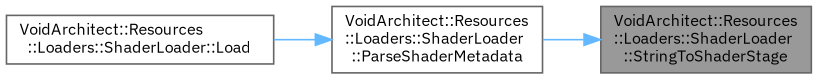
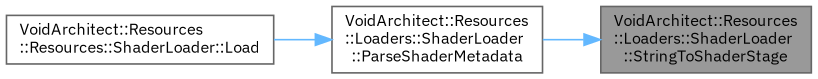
node "VoidArchitect::Resources ::Loaders::ShaderLoader::Load": label "VoidArchitect::Resources ::Loaders::ShaderLoader::Load" -> "VoidArchitect::Resources ::Resources::ShaderLoader::Load"
